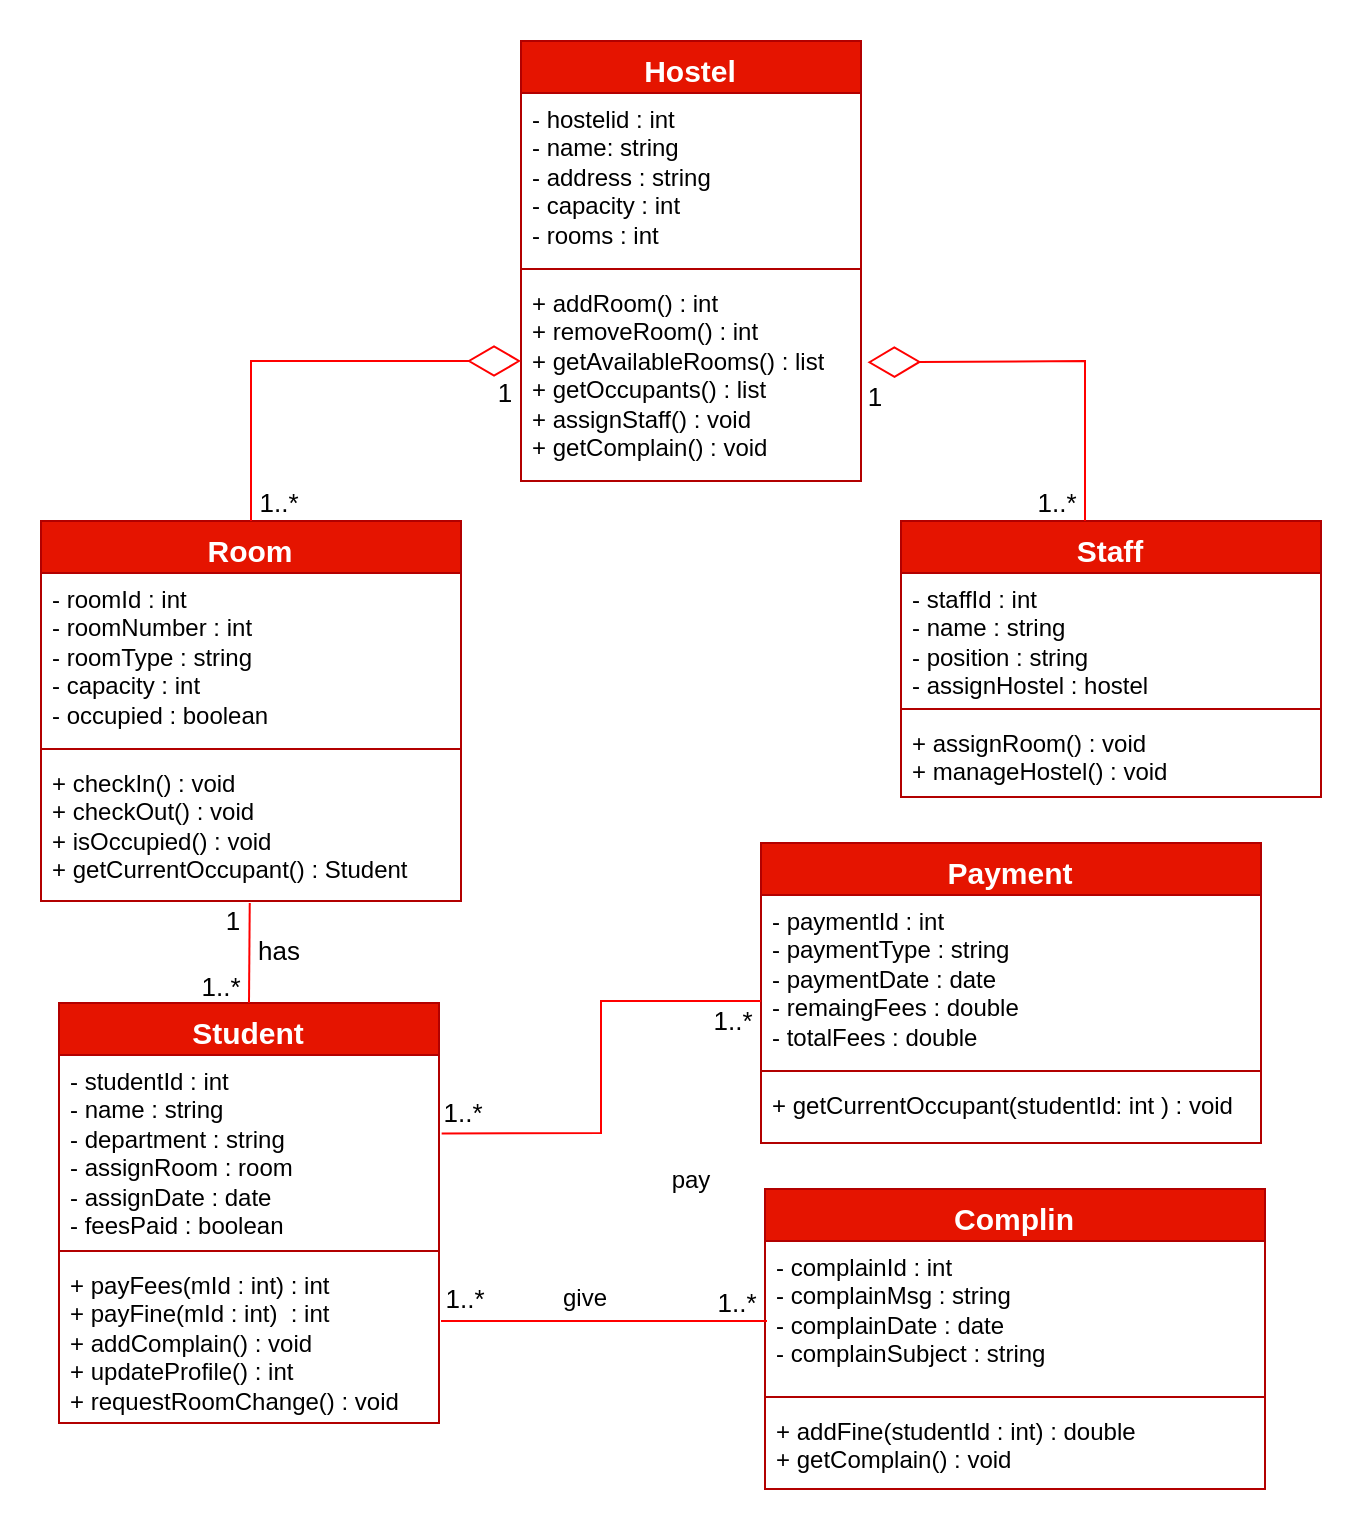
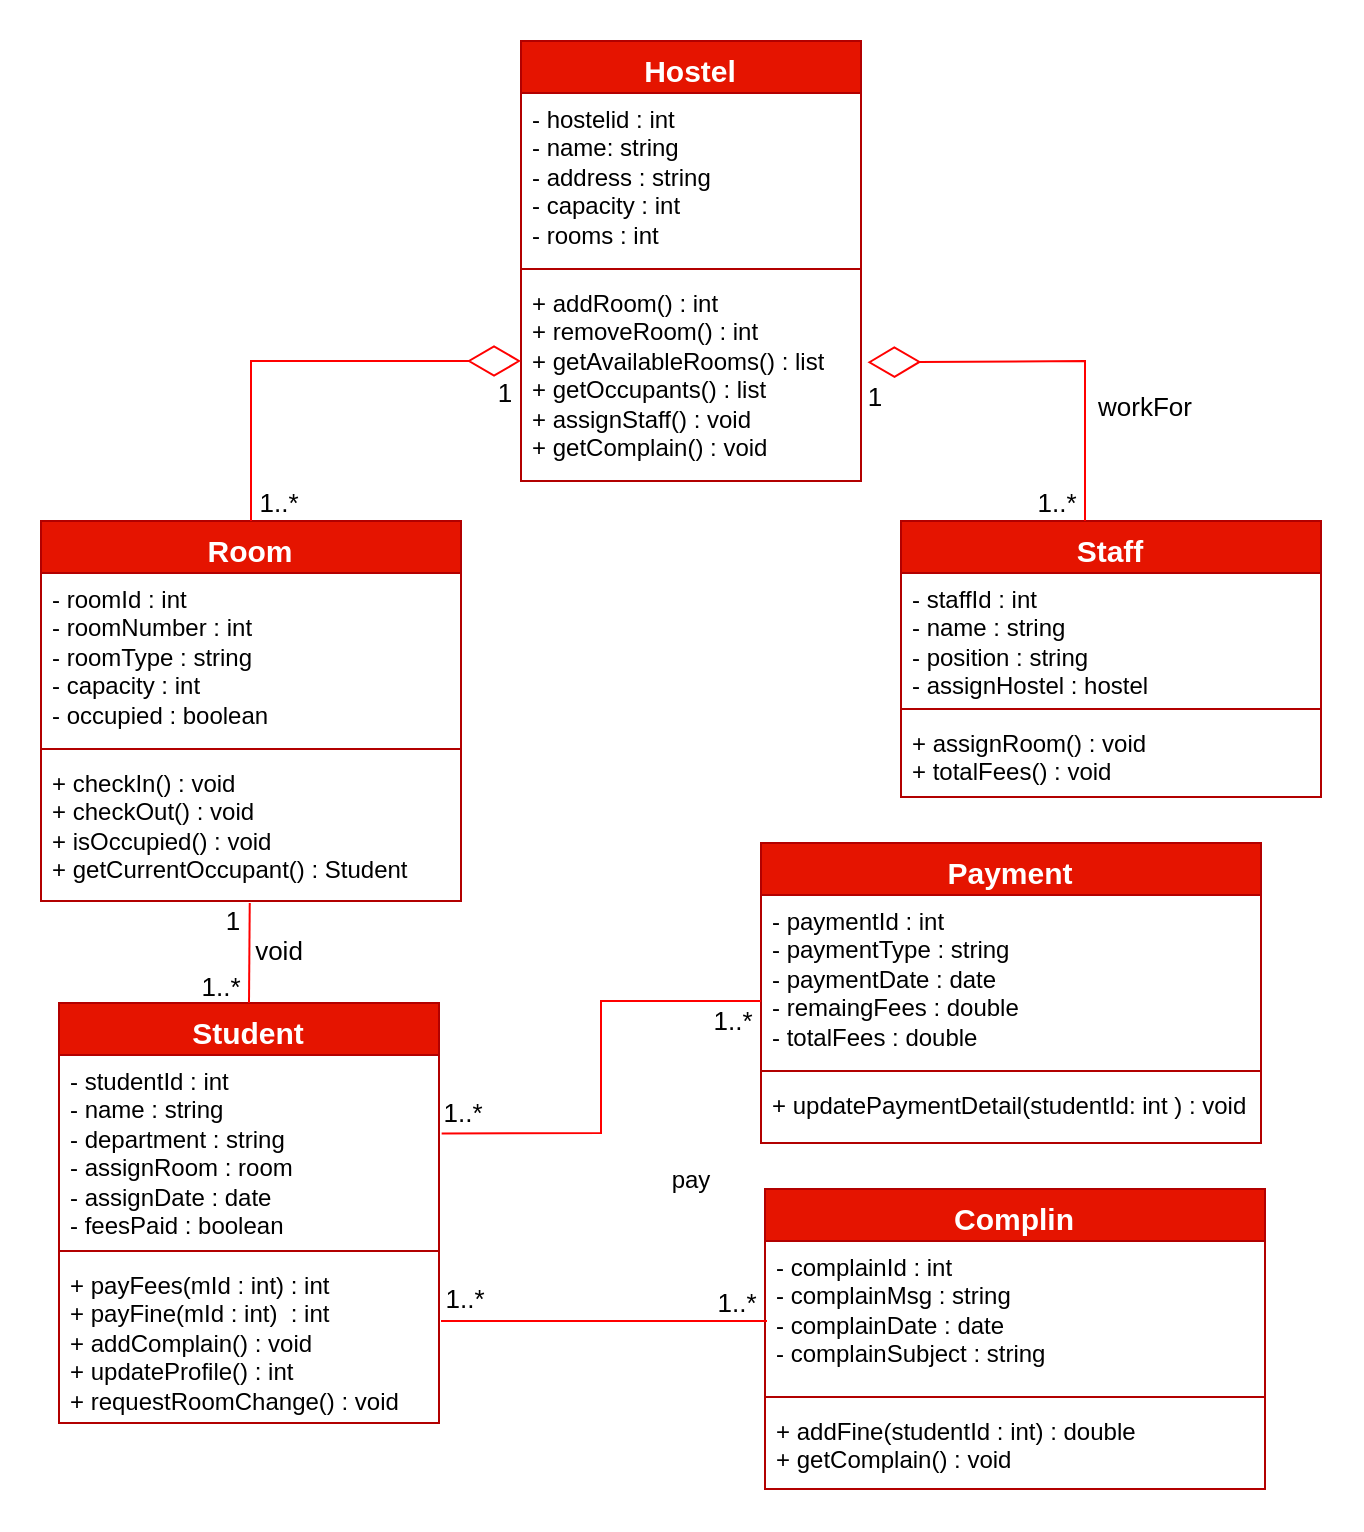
node "workFor": added
node "+ assignRoom() : void + manageHostel() : void": label "+ assignRoom() : void + manageHostel() : void" -> "+ assignRoom() : void + totalFees() : void"
node "has": label "has" -> "void"
node "+ getCurrentOccupant(studentId: int ) : void": label "+ getCurrentOccupant(studentId: int ) : void" -> "+ updatePaymentDetail(studentId: int ) : void"
node "give": removed
